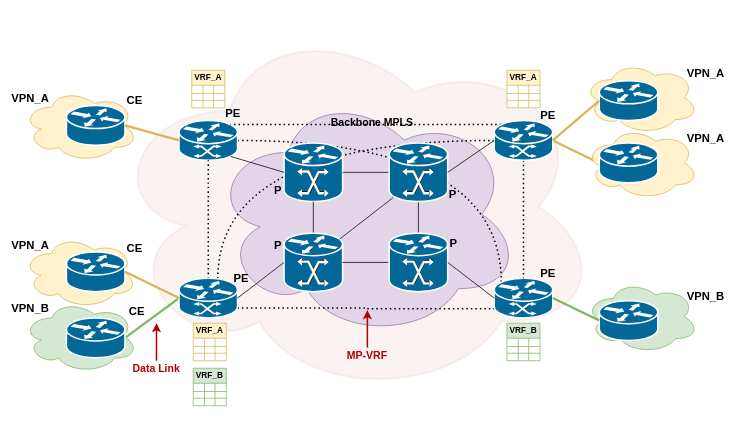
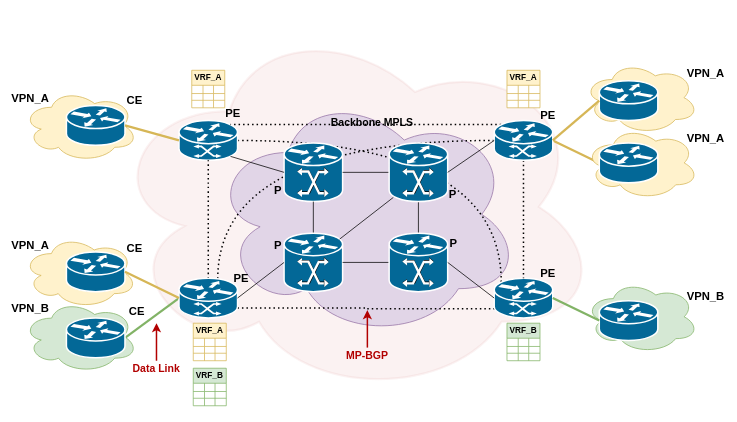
node "MP-VRF": label "MP-VRF" -> "MP-BGP"
